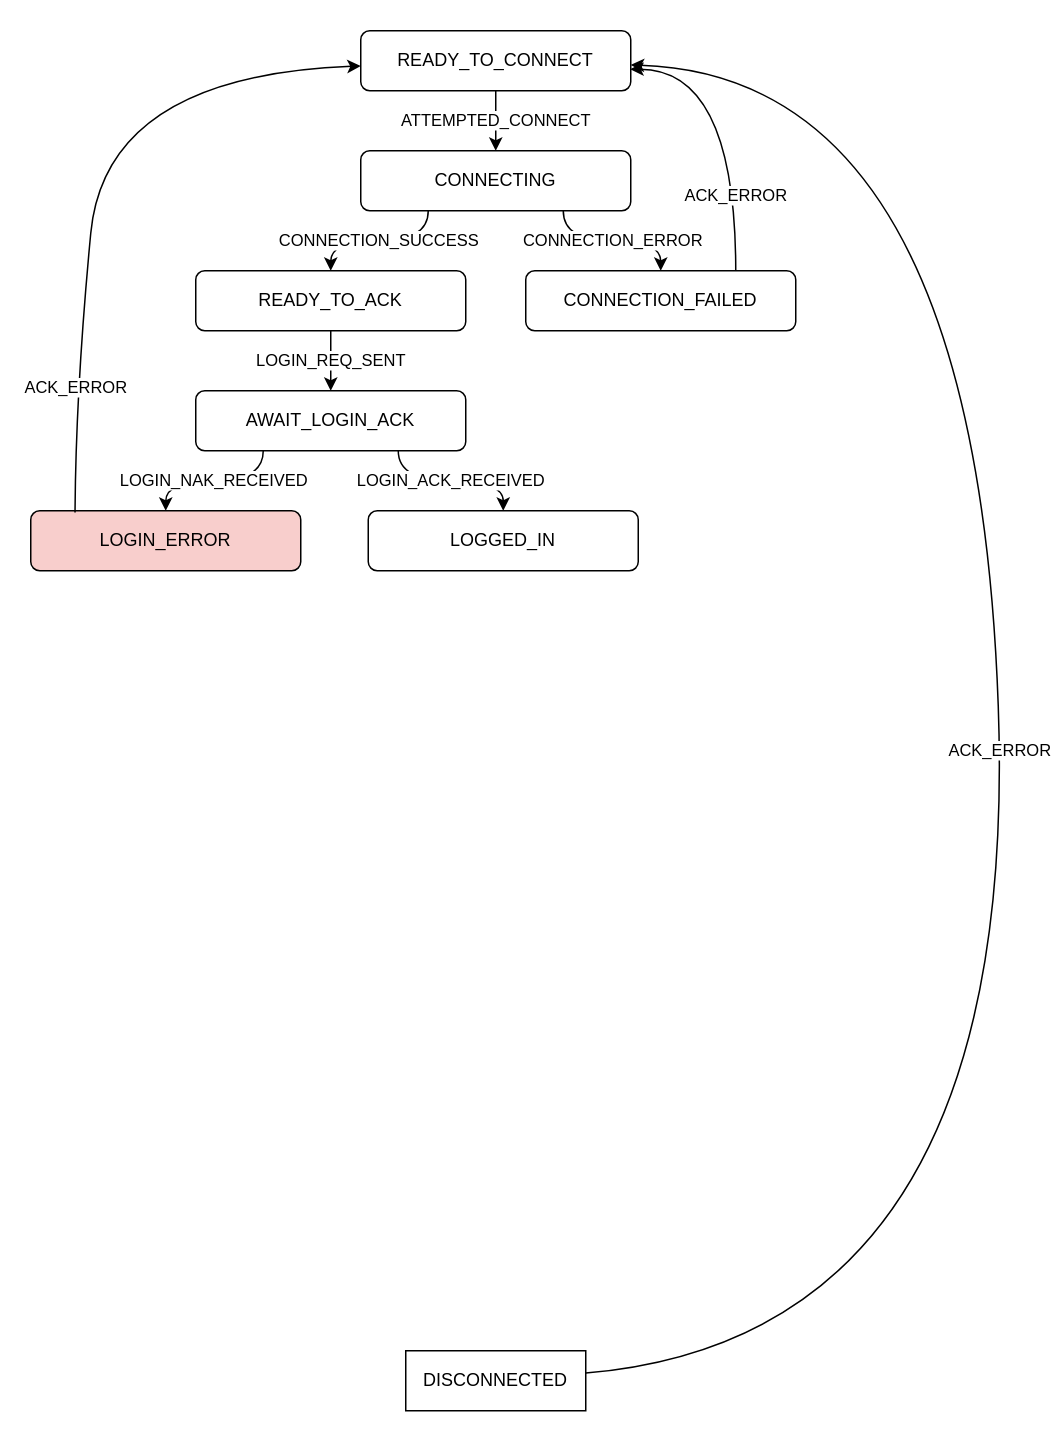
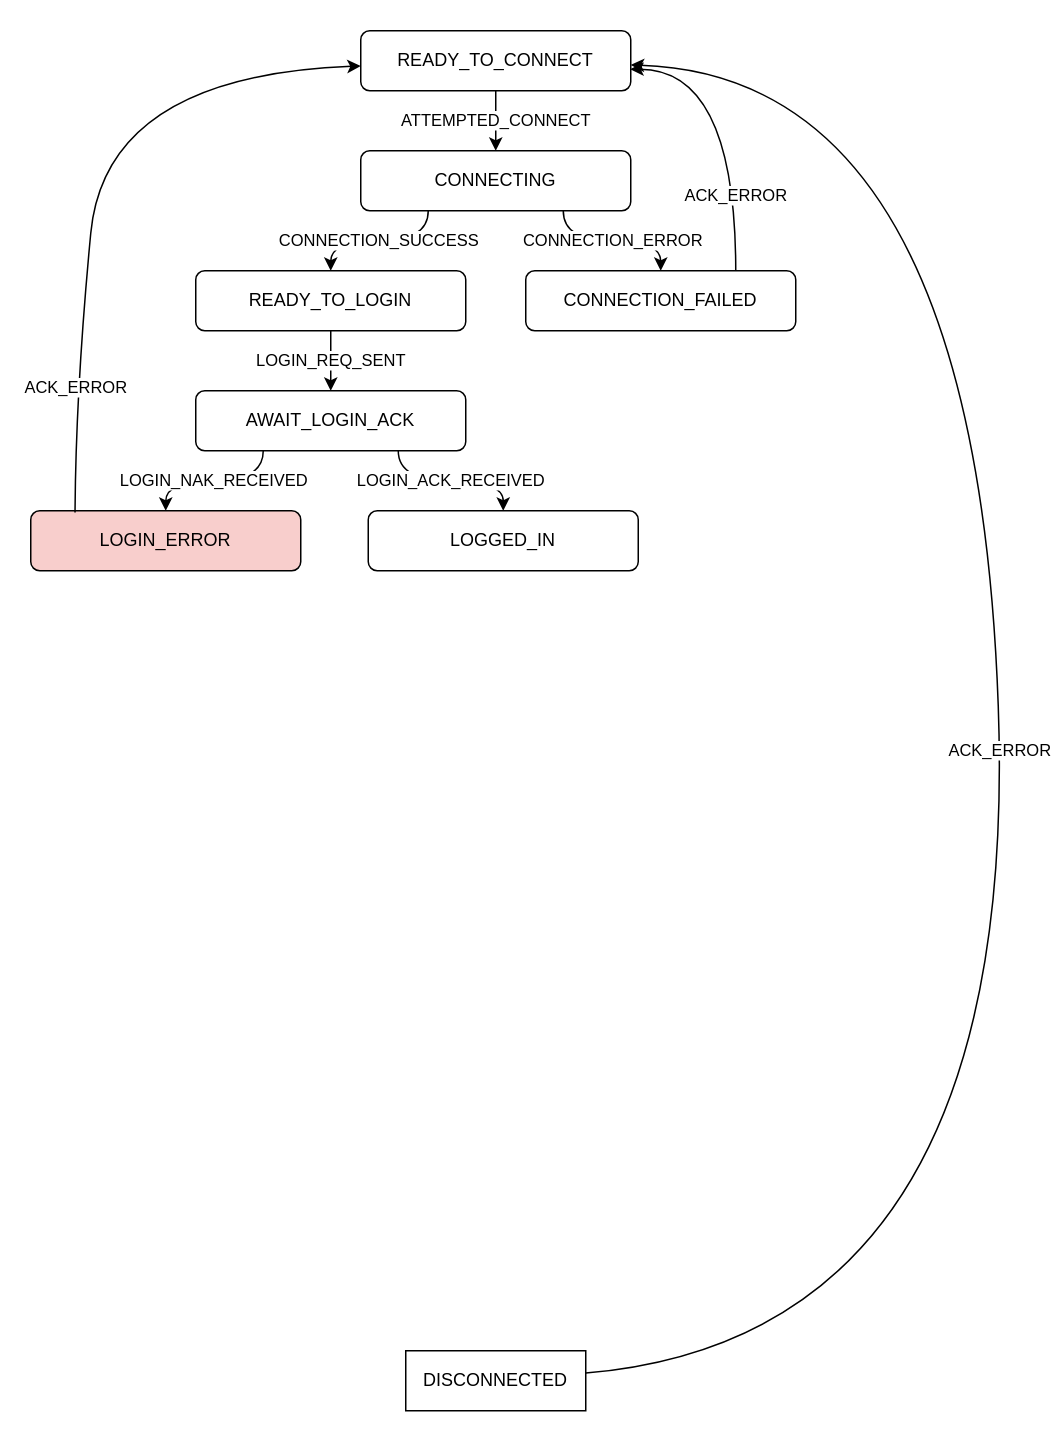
node "READY_TO_ACK": label "READY_TO_ACK" -> "READY_TO_LOGIN"
